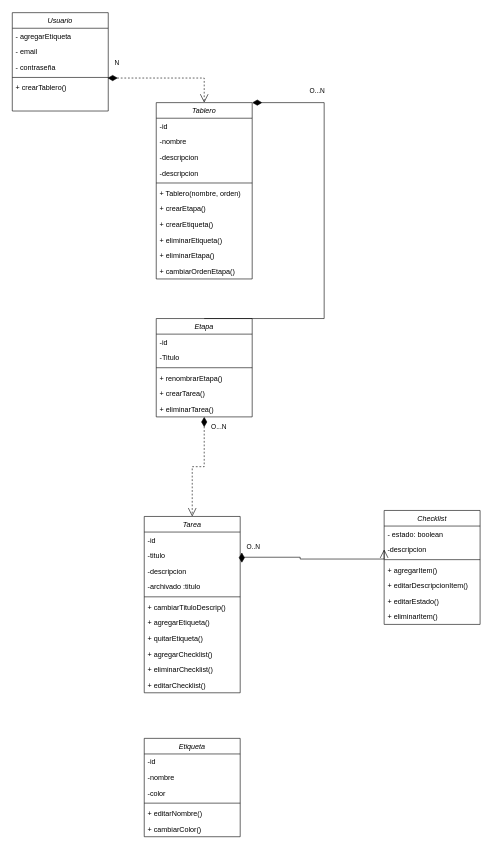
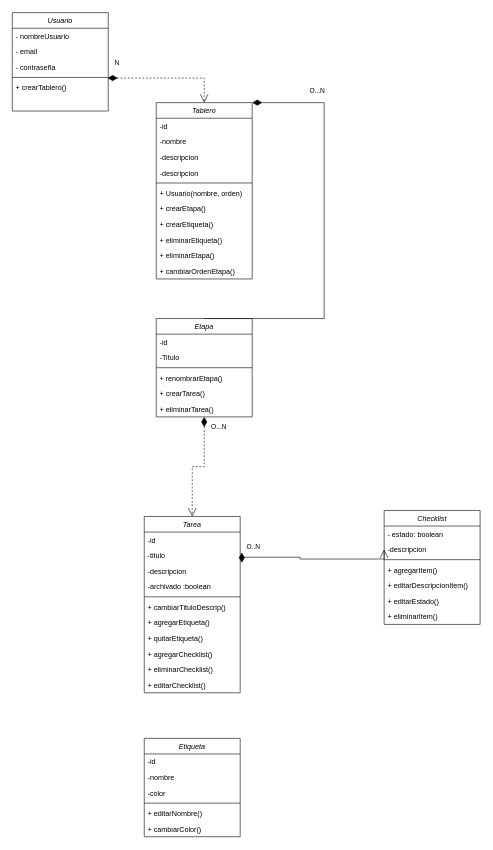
node "- agregarEtiqueta": label "- agregarEtiqueta" -> "- nombreUsuario"
node "+ Tablero(nombre, orden)": label "+ Tablero(nombre, orden)" -> "+ Usuario(nombre, orden)"
node "-archivado :titulo": label "-archivado :titulo" -> "-archivado :boolean"
